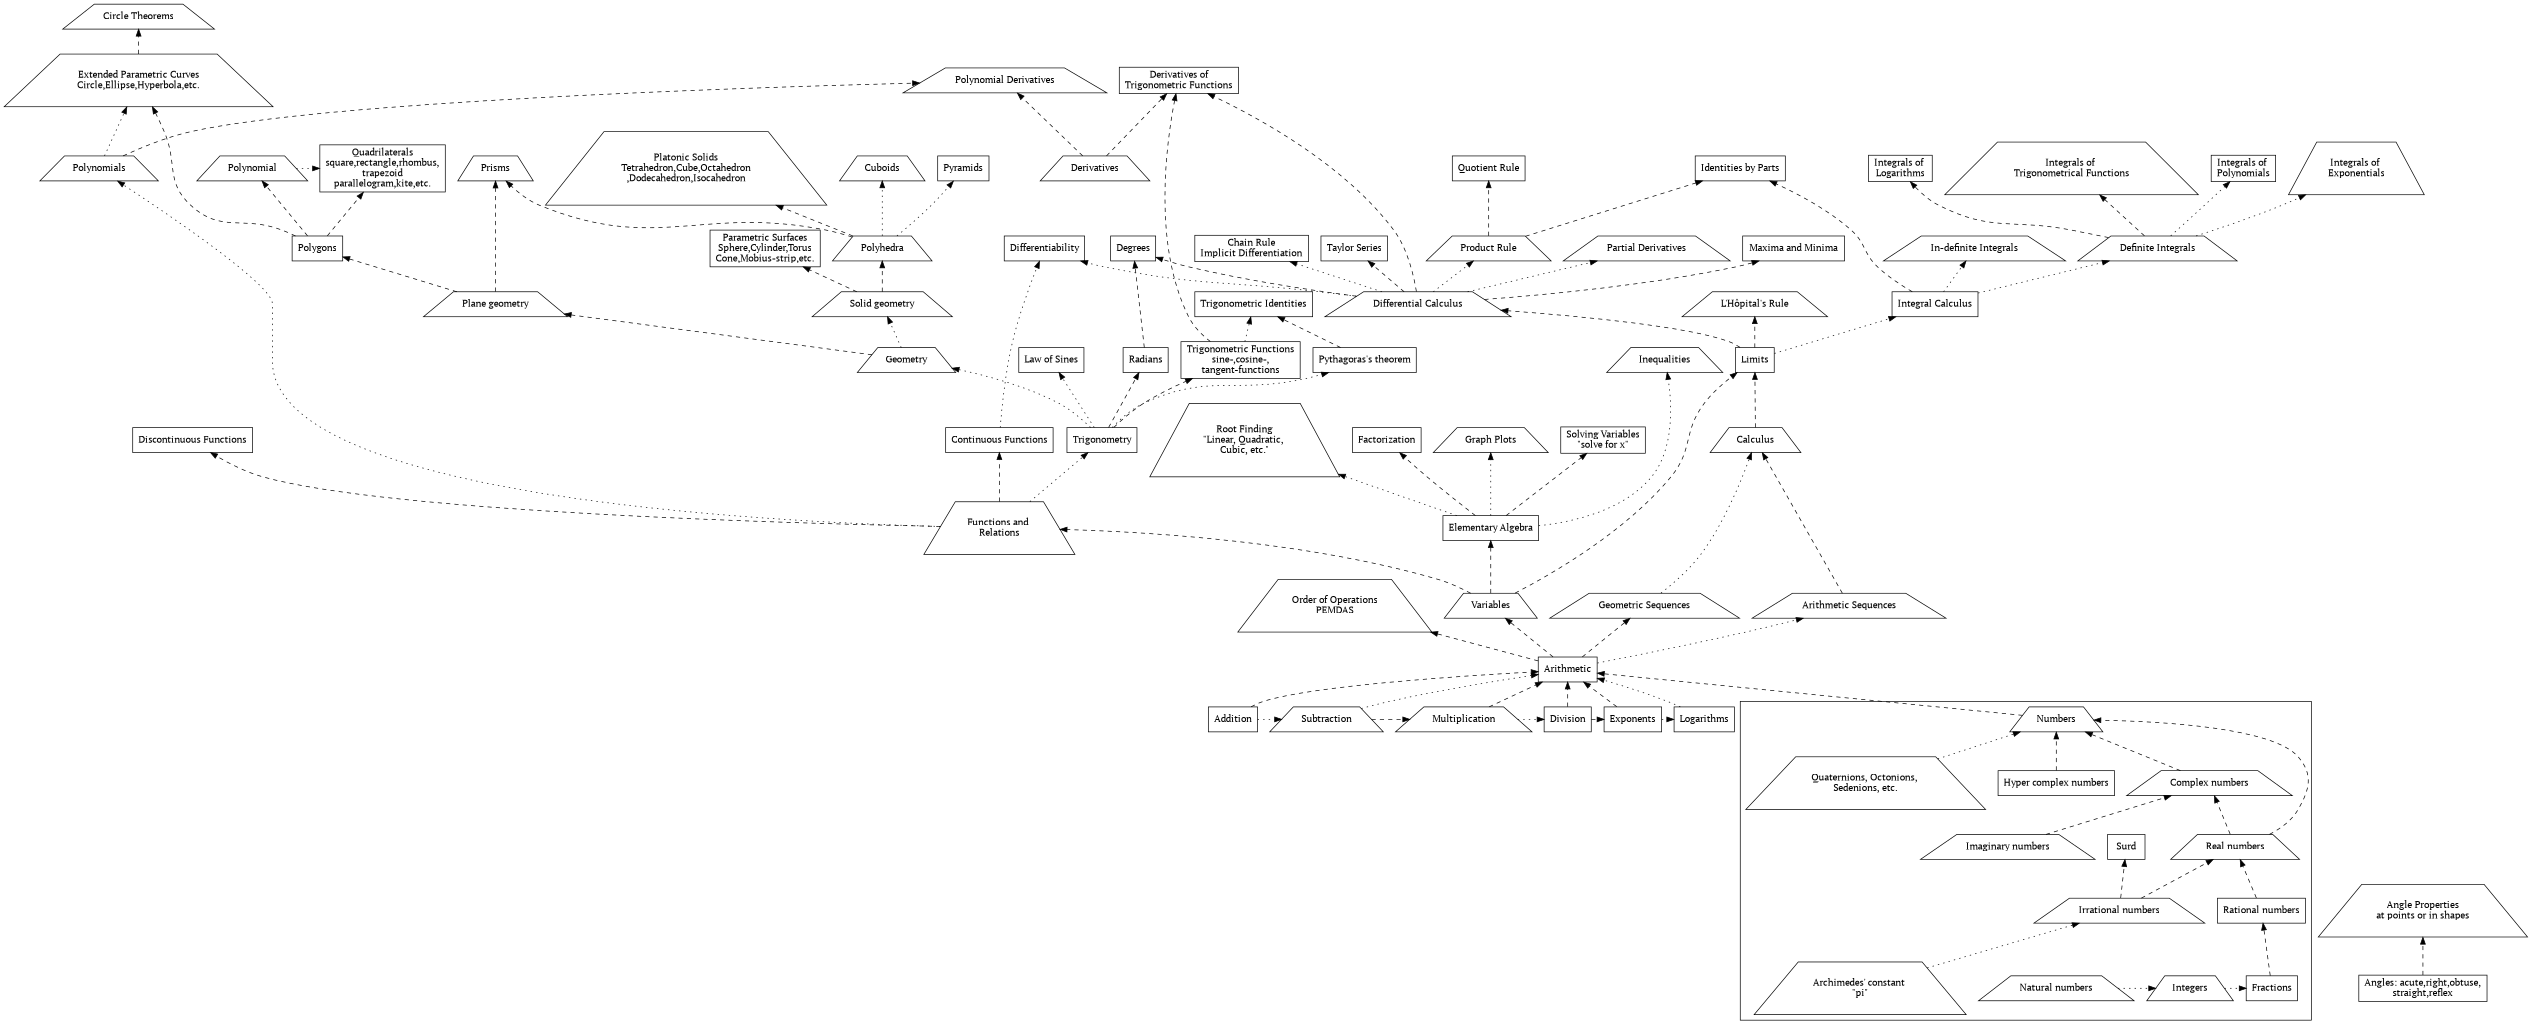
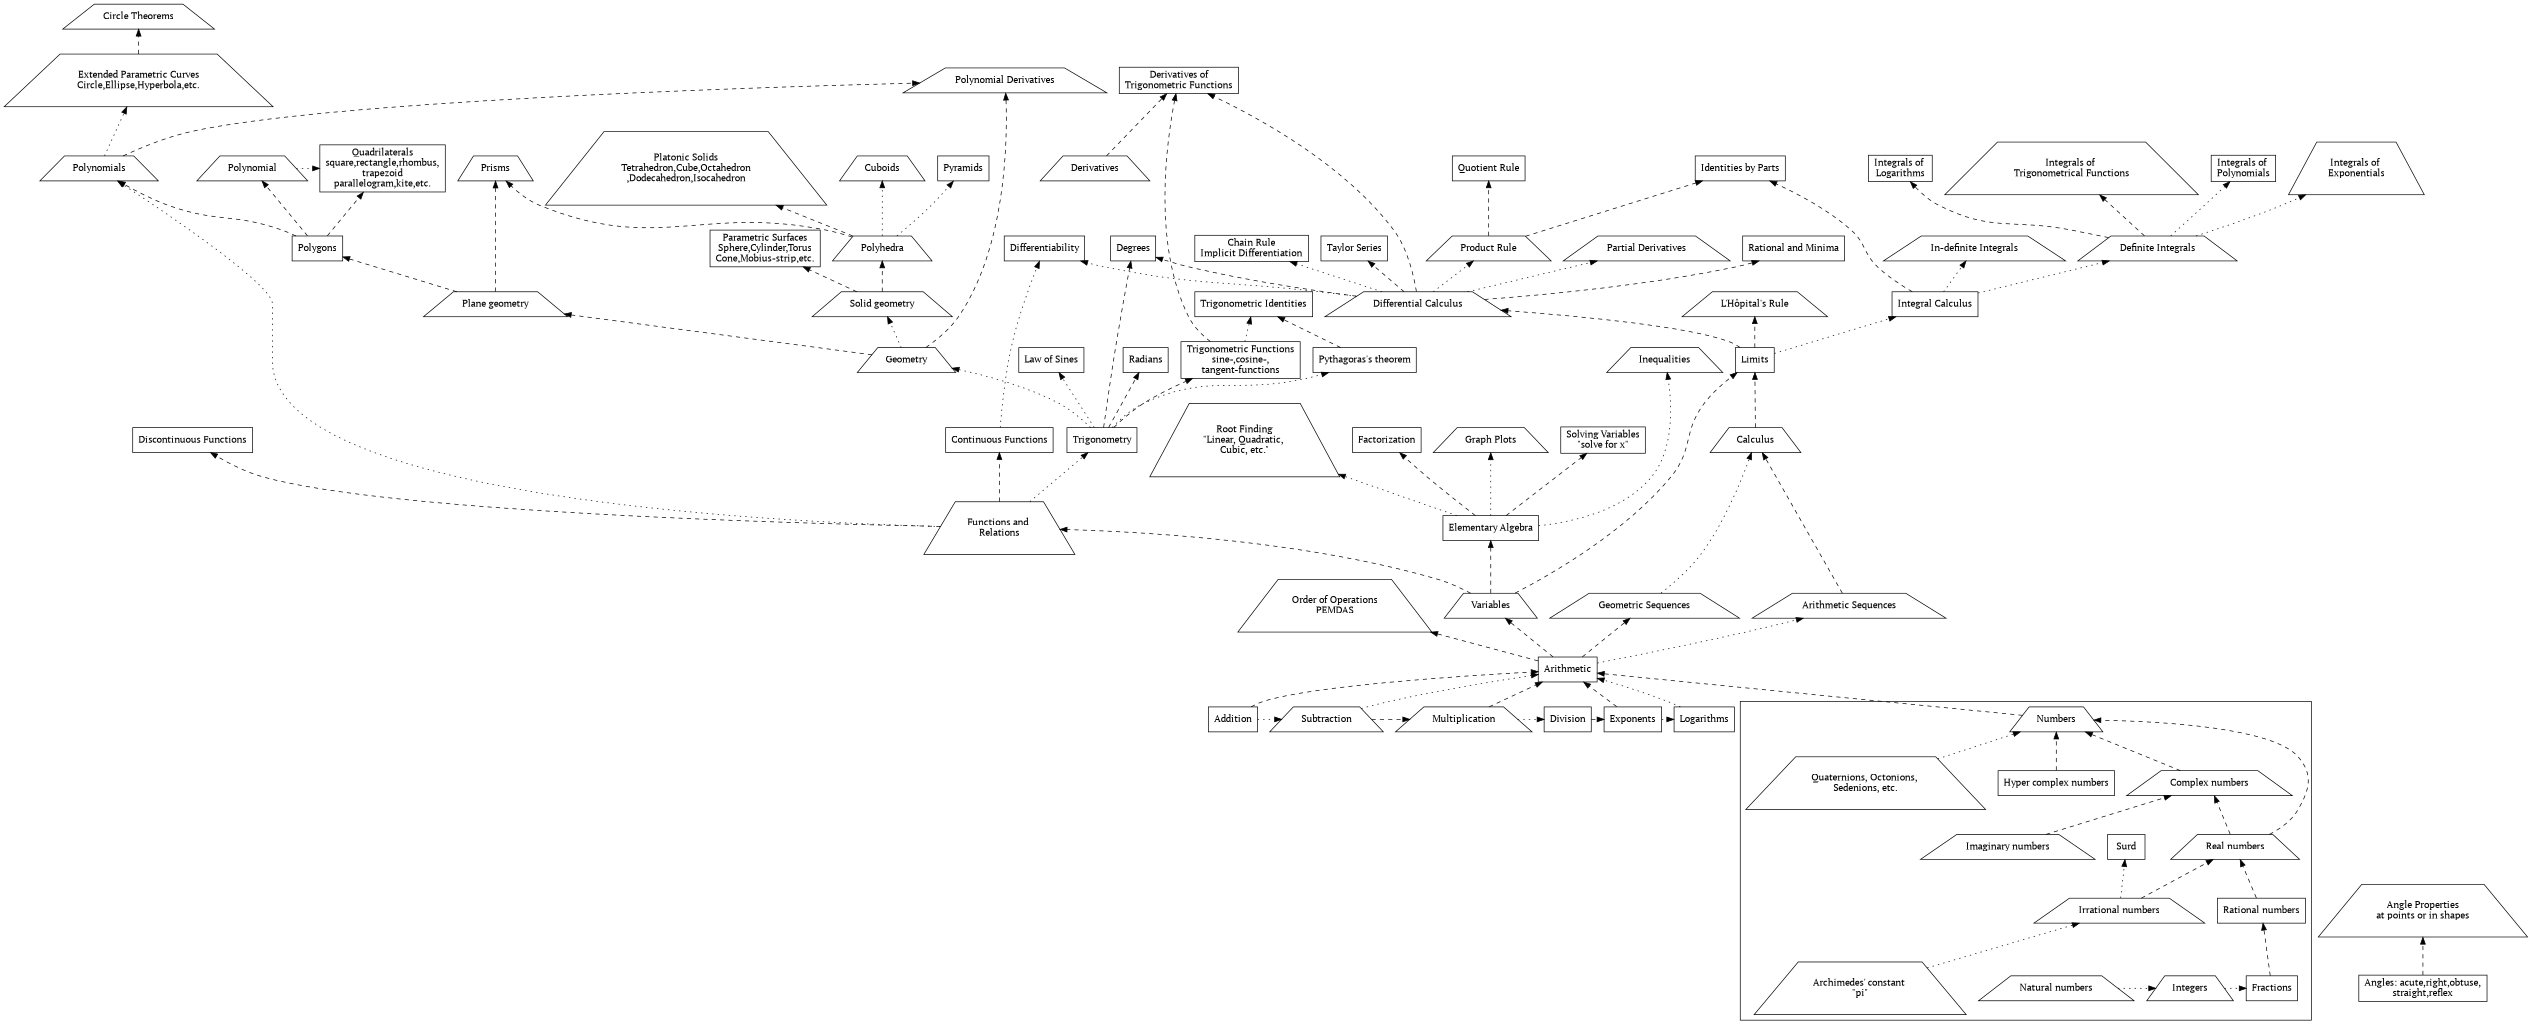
edge "Derivatives" -> "Polynomial Derivatives": now "Geometry" -> "Polynomial Derivatives"
edge "Polygons" -> "Extended Parametric Curves Circle,Ellipse,Hyperbola,etc.": now "Polygons" -> "Polynomials"
node "Maxima and Minima": label "Maxima and Minima" -> "Rational and Minima"
edge "Radians" -> "Degrees": now "Trigonometry" -> "Degrees"
edge "Division" -> "Arithmetic": removed
edge "Irrational numbers" -> "Surd": style dashed -> dotted
